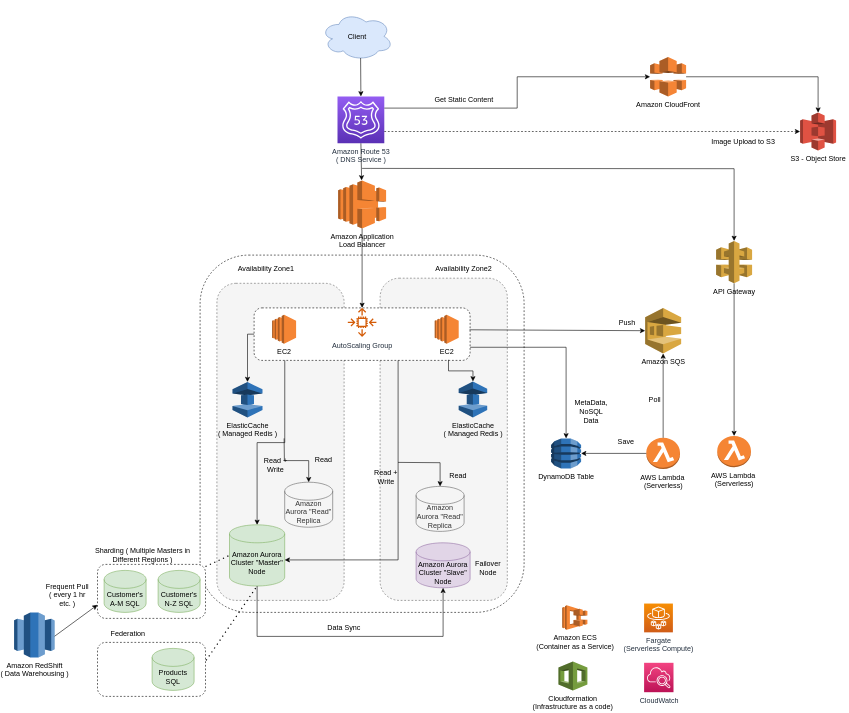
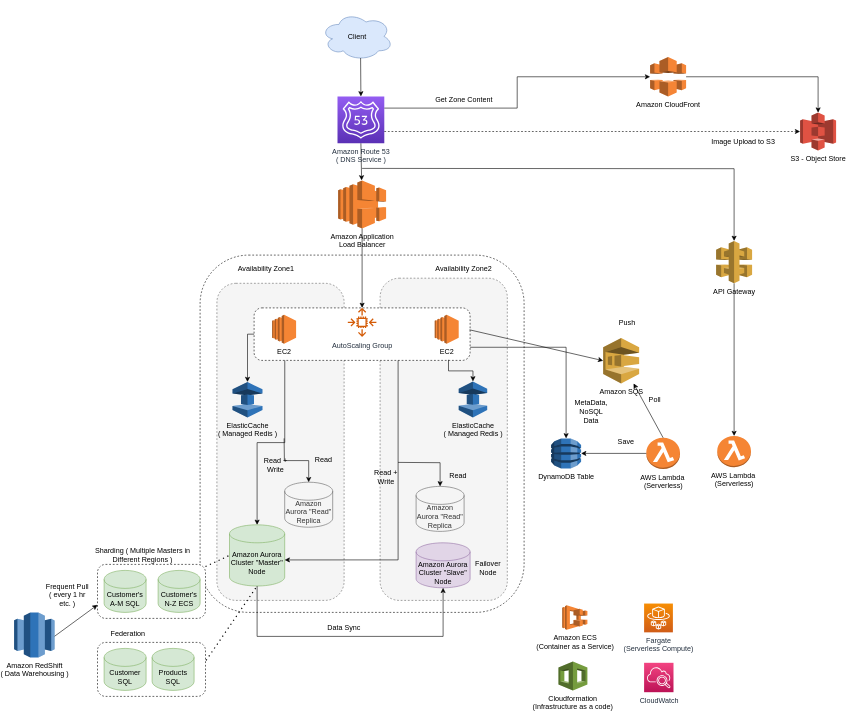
node "Get Static Content": label "Get Static Content" -> "Get Zone Content"
node "Amazon SQS": moved (663, 331) -> (621, 361)
node "Customer's N-Z SQL": label "Customer's N-Z SQL" -> "Customer's N-Z ECS"
node "Customer SQL": added
